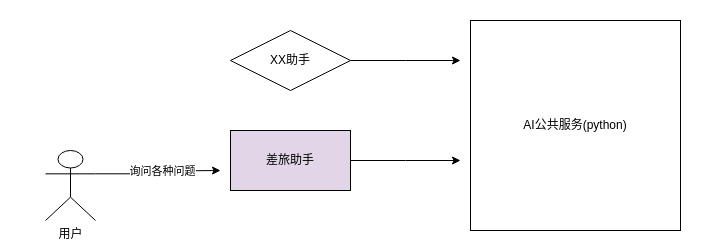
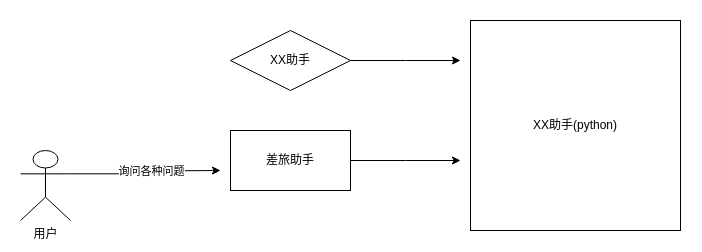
node "AI公共服务(python)": label "AI公共服务(python)" -> "XX助手(python)"
node "差旅助手": fillcolor #e1d5e7 -> #ffffff
node "用户": moved (71, 186) -> (46, 186)
